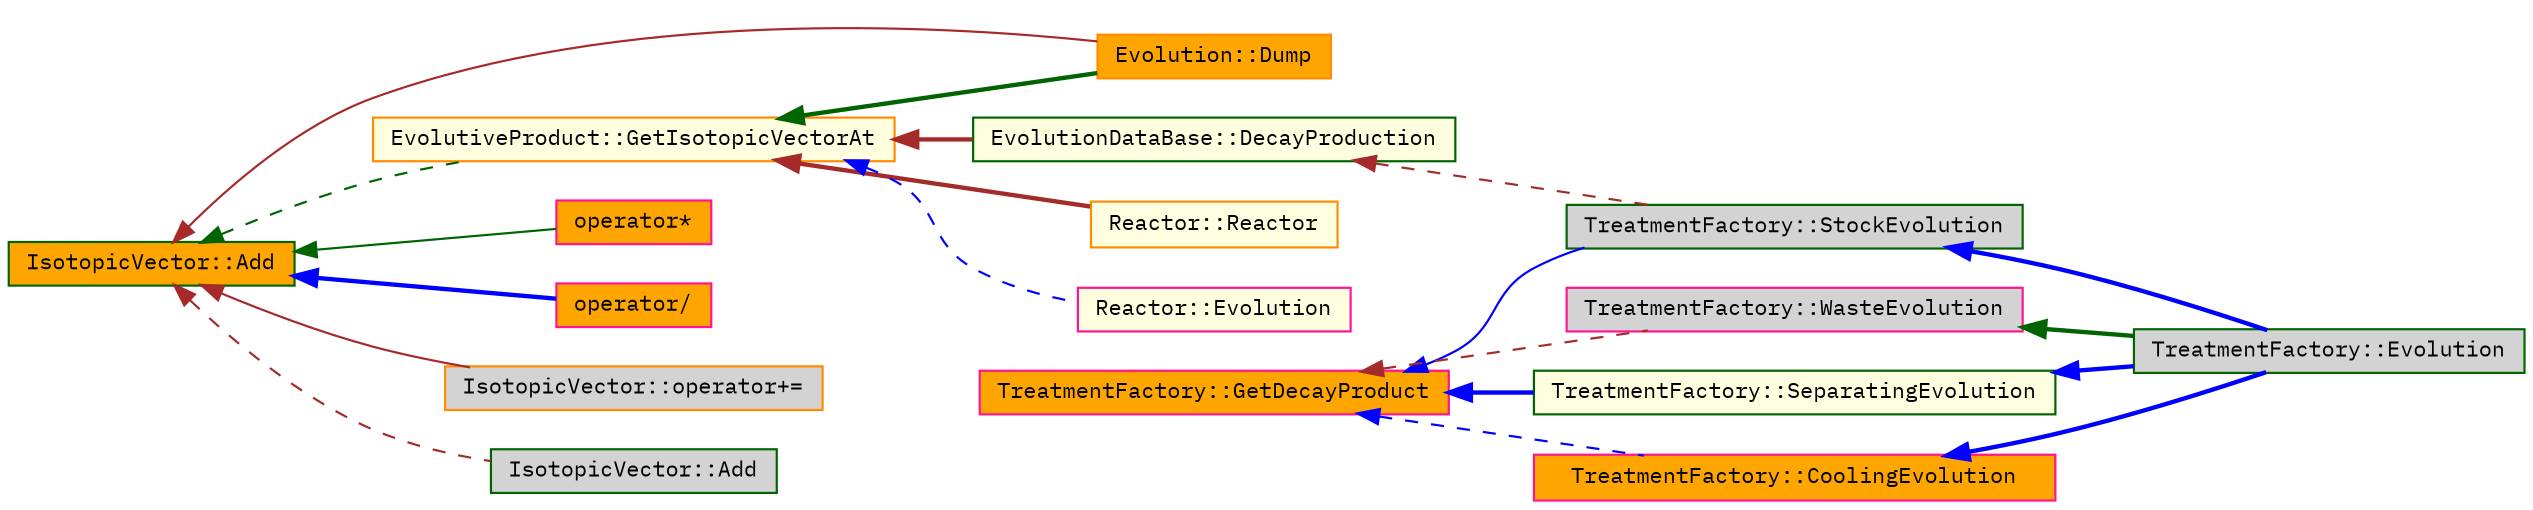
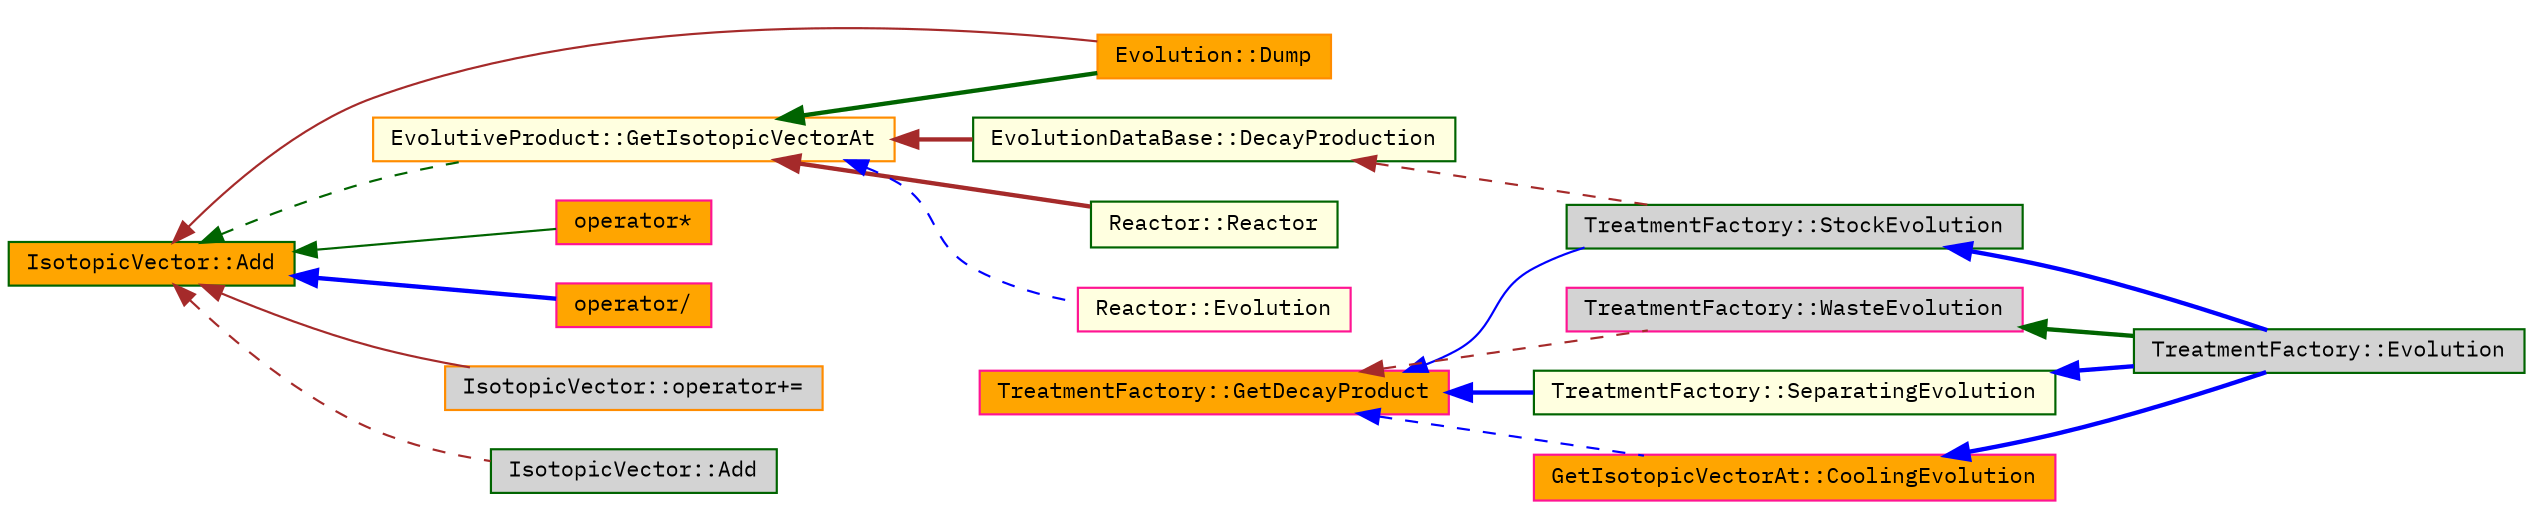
node "Reactor::Reactor": color darkorange -> darkgreen
node "TreatmentFactory::CoolingEvolution": label "TreatmentFactory::CoolingEvolution" -> "GetIsotopicVectorAt::CoolingEvolution"
